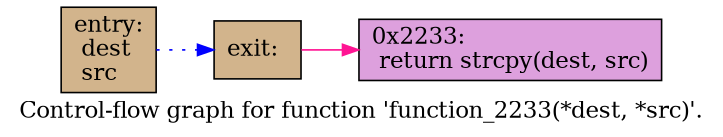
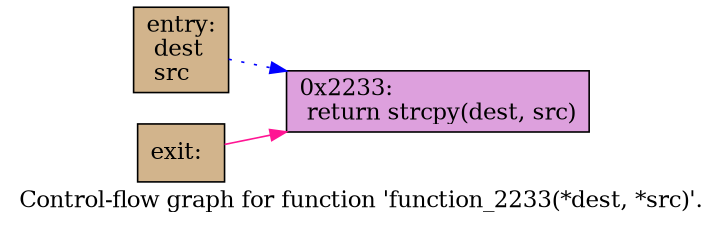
edge "entry:" -> "exit:": now "entry:" -> "0x2233:"
